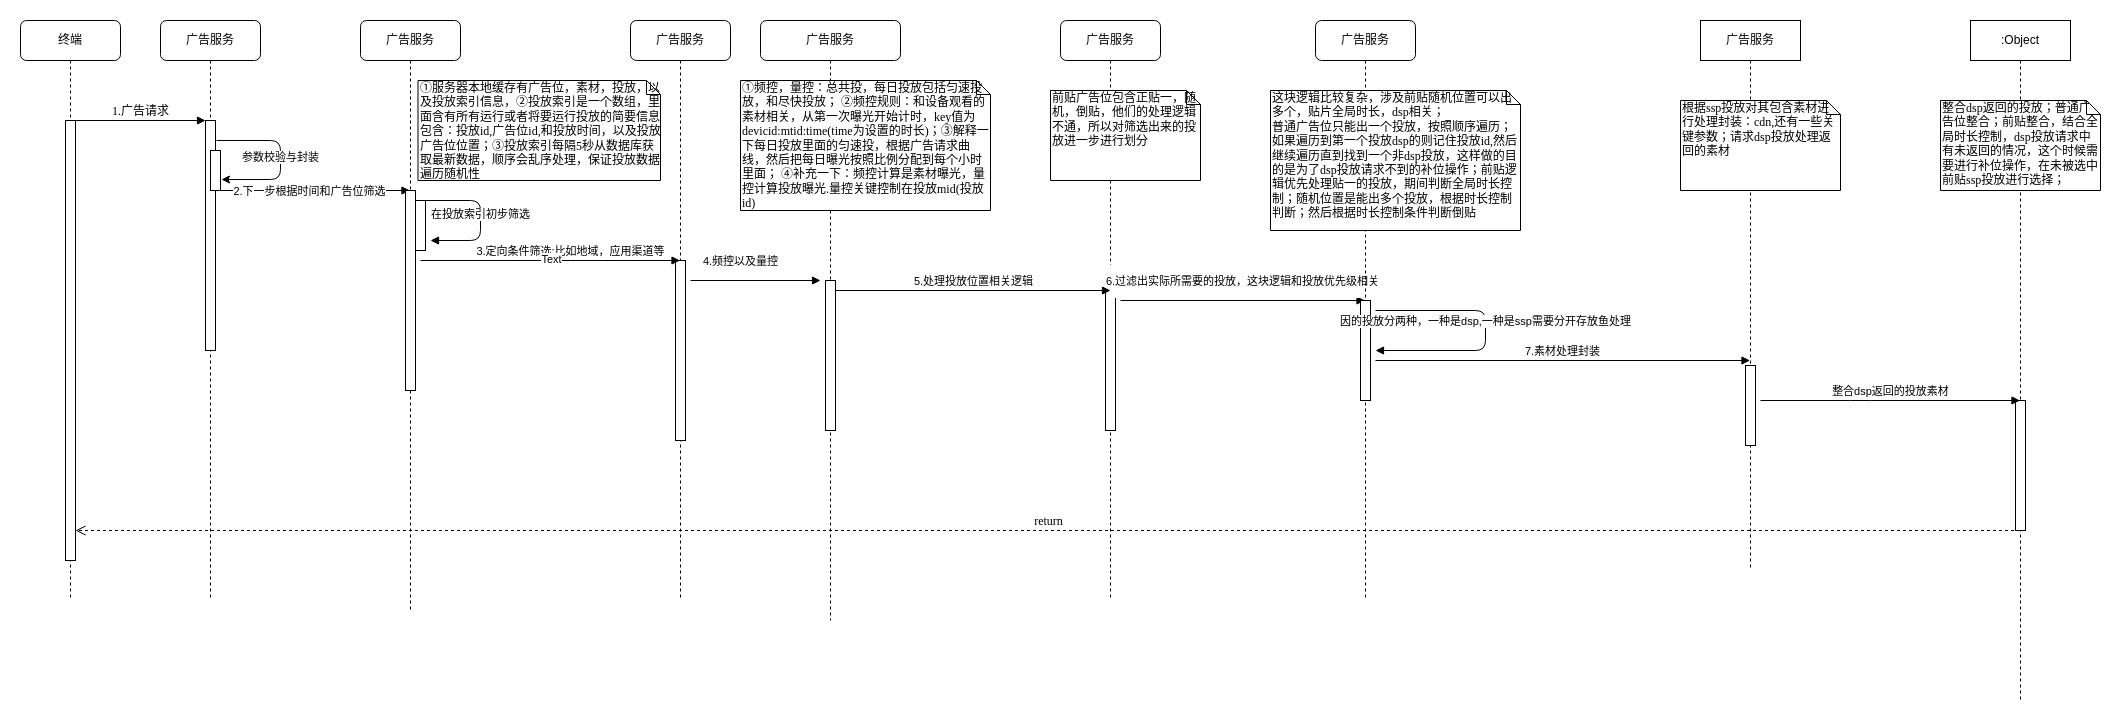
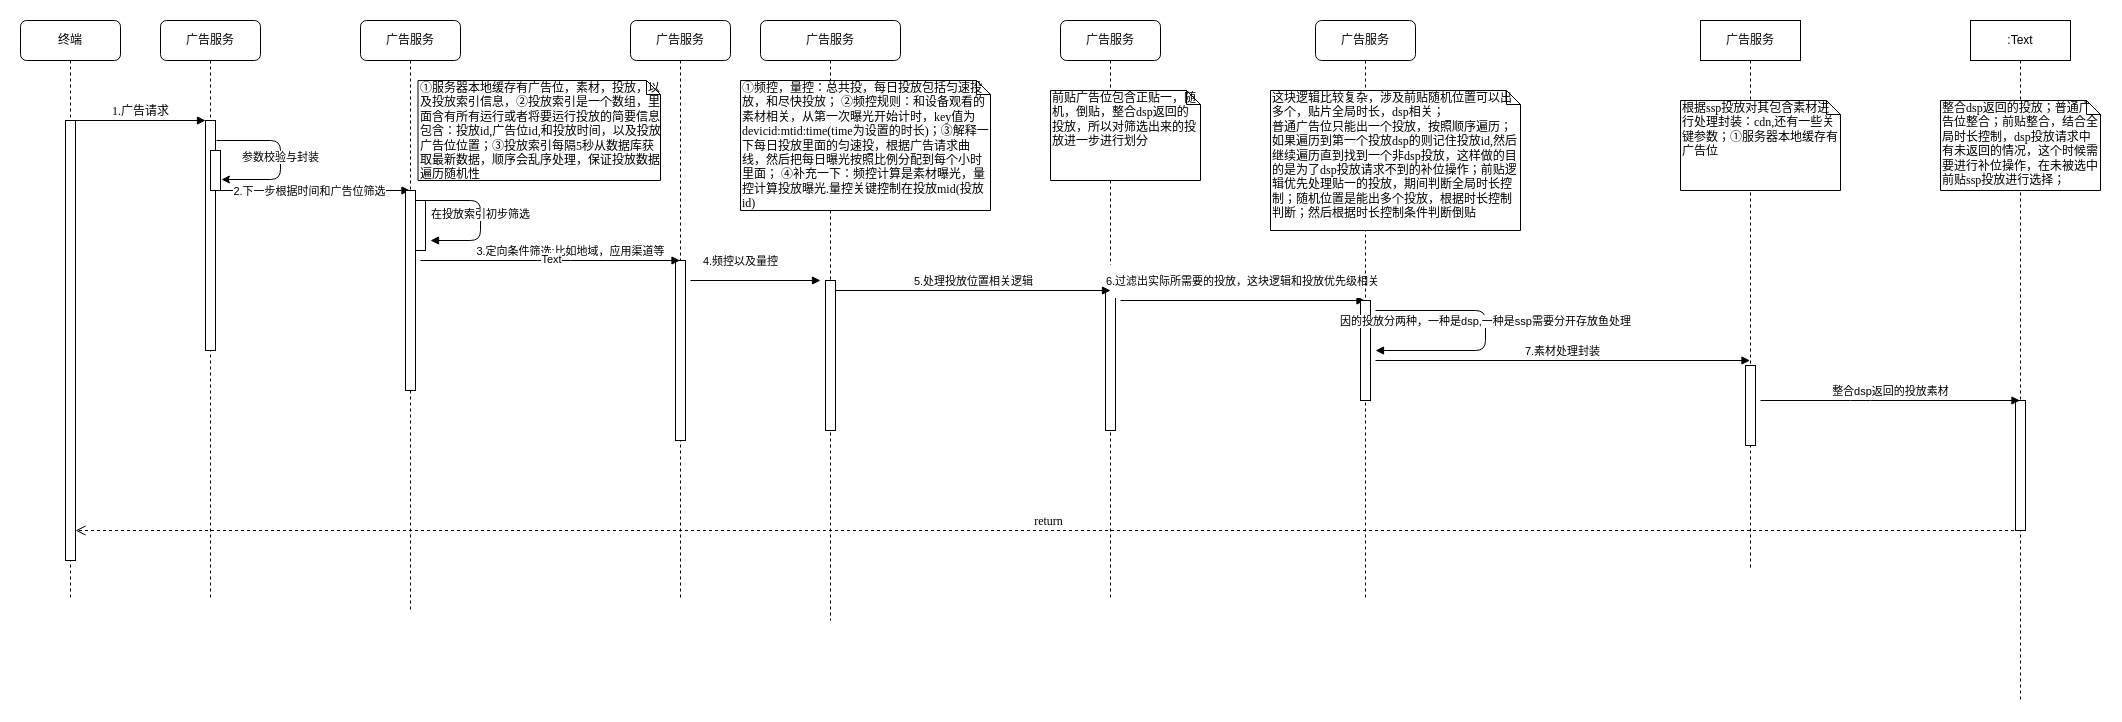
node ":Object": label ":Object" -> ":Text"
node "前贴广告位包含正贴一，随机，倒贴，他们的处理逻辑不通，所以对筛选出来的投放进一步进行划分": label "前贴广告位包含正贴一，随机，倒贴，他们的处理逻辑不通，所以对筛选出来的投放进一步进行划分" -> "前贴广告位包含正贴一，随机，倒贴，整合dsp返回的投放，所以对筛选出来的投放进一步进行划分"
node "根据ssp投放对其包含素材进行处理封装：cdn,还有一些关键参数；请求dsp投放处理返回的素材": label "根据ssp投放对其包含素材进行处理封装：cdn,还有一些关键参数；请求dsp投放处理返回的素材" -> "根据ssp投放对其包含素材进行处理封装：cdn,还有一些关键参数；①服务器本地缓存有广告位"
